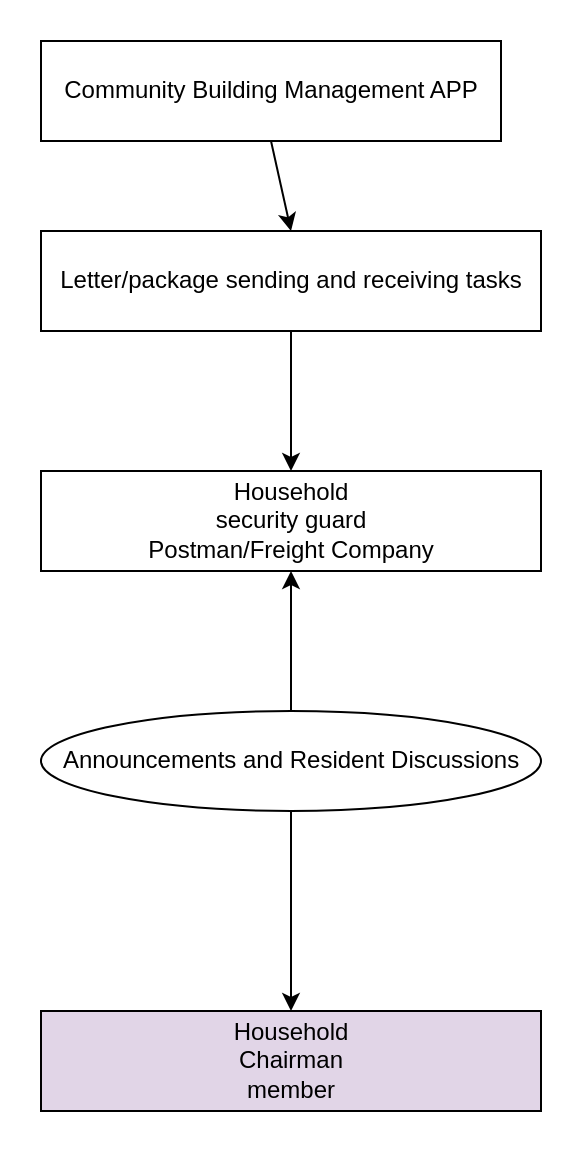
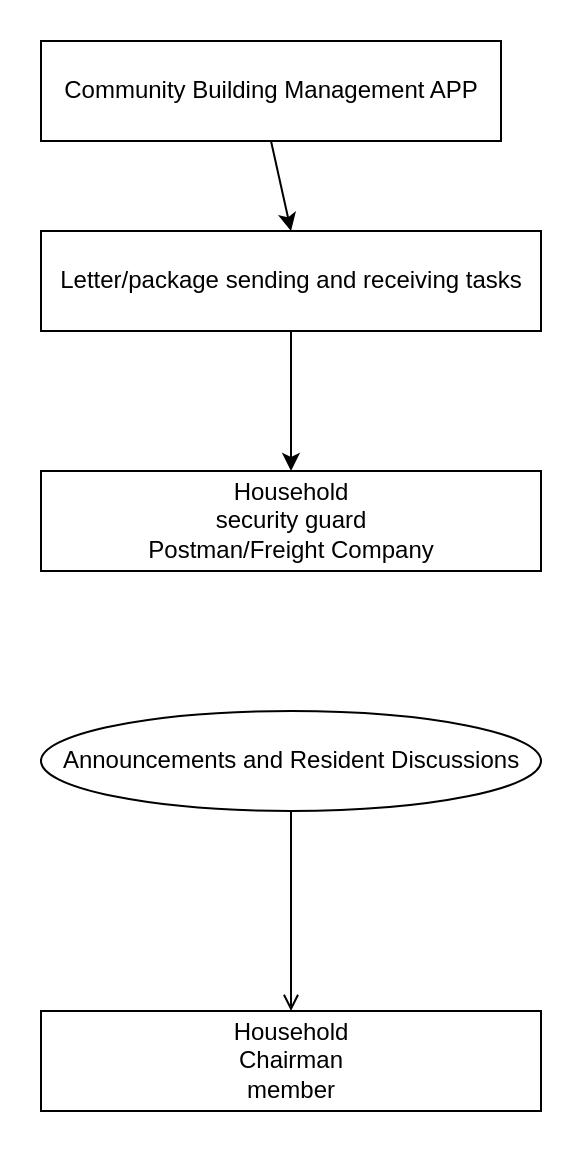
edge "Announcements and Resident Discussions" -> "Household security guard Postman/Freight Company": removed
edge "Announcements and Resident Discussions" -> "Household Chairman member": arrowhead classic -> open
node "Household Chairman member": fillcolor #e1d5e7 -> #ffffff
